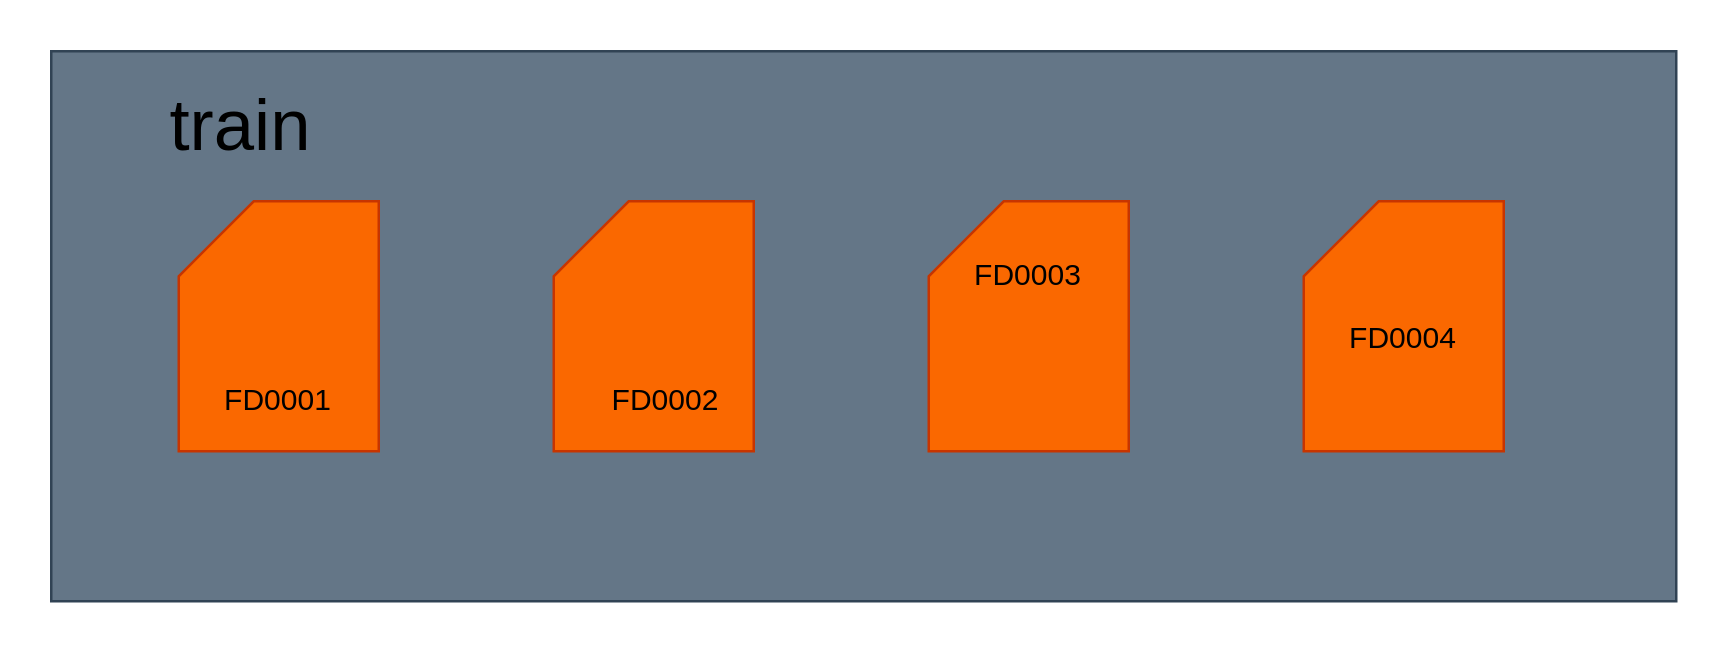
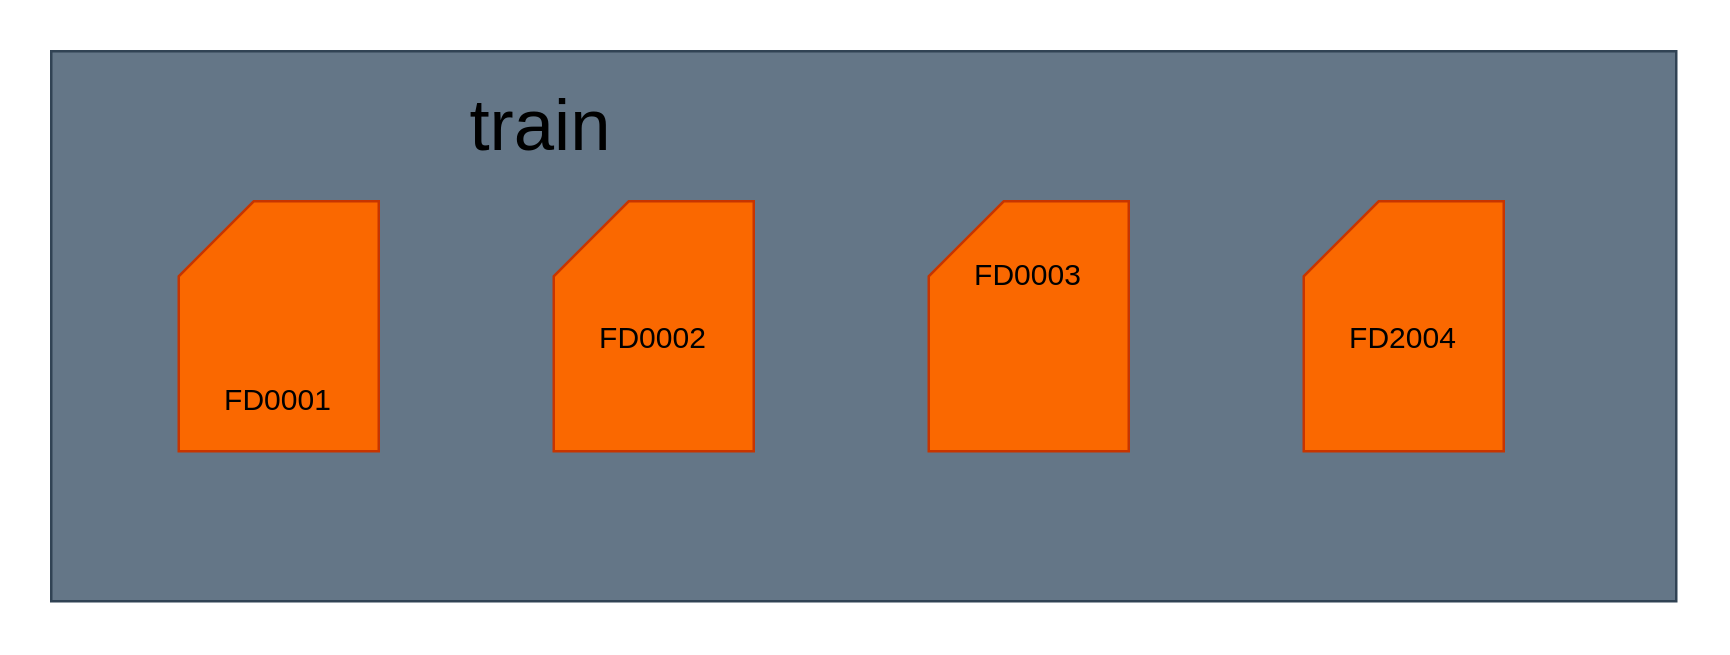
node "train": moved (241, 126) -> (541, 126)
node "FD0004": label "FD0004" -> "FD2004"
node "FD0002": moved (666, 401) -> (654, 339)
